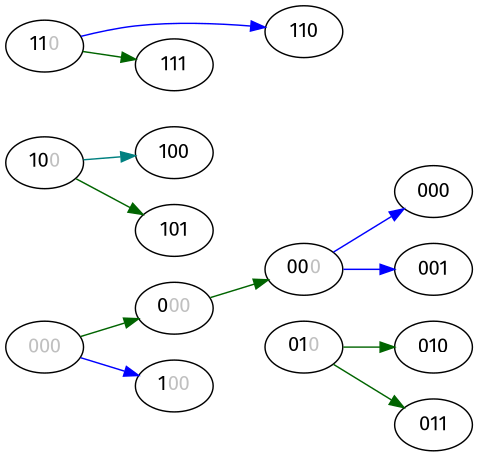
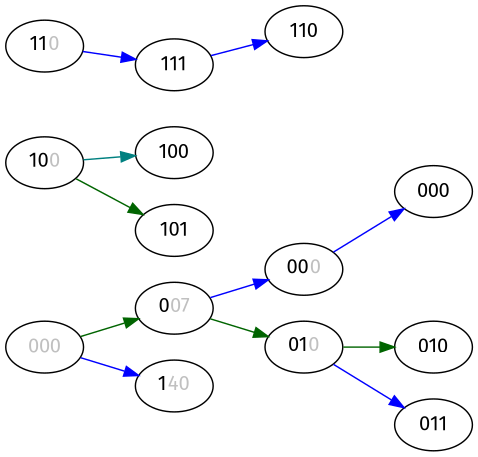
edge "11" -> "110": now "111" -> "110"
edge "11" -> "111": color darkgreen -> blue
node "001": removed
edge "0" -> "00": color darkgreen -> blue
node "0": text "00" -> "07"
edge "0" -> "01": added
edge "01" -> "011": color darkgreen -> blue
node "1": text "00" -> "40"
